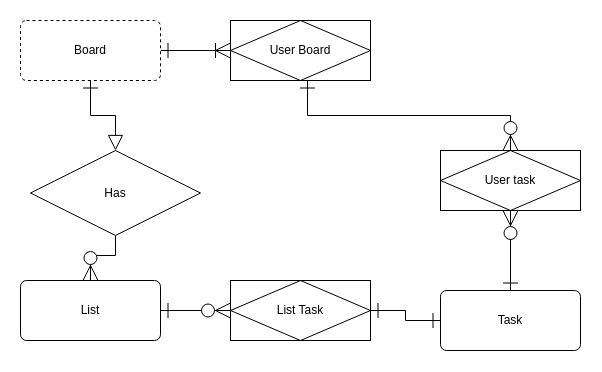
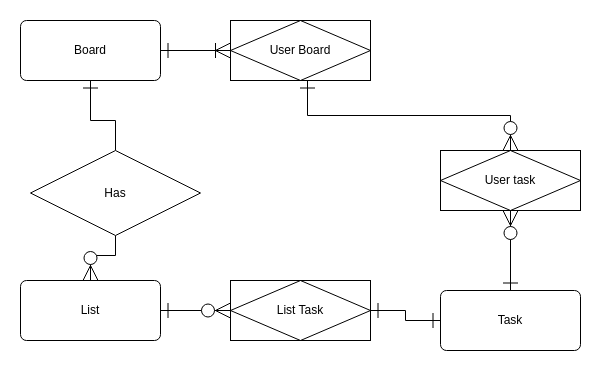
node "Board": style dashed -> solid
edge "Board" -- "Has": arrowhead block -> none
